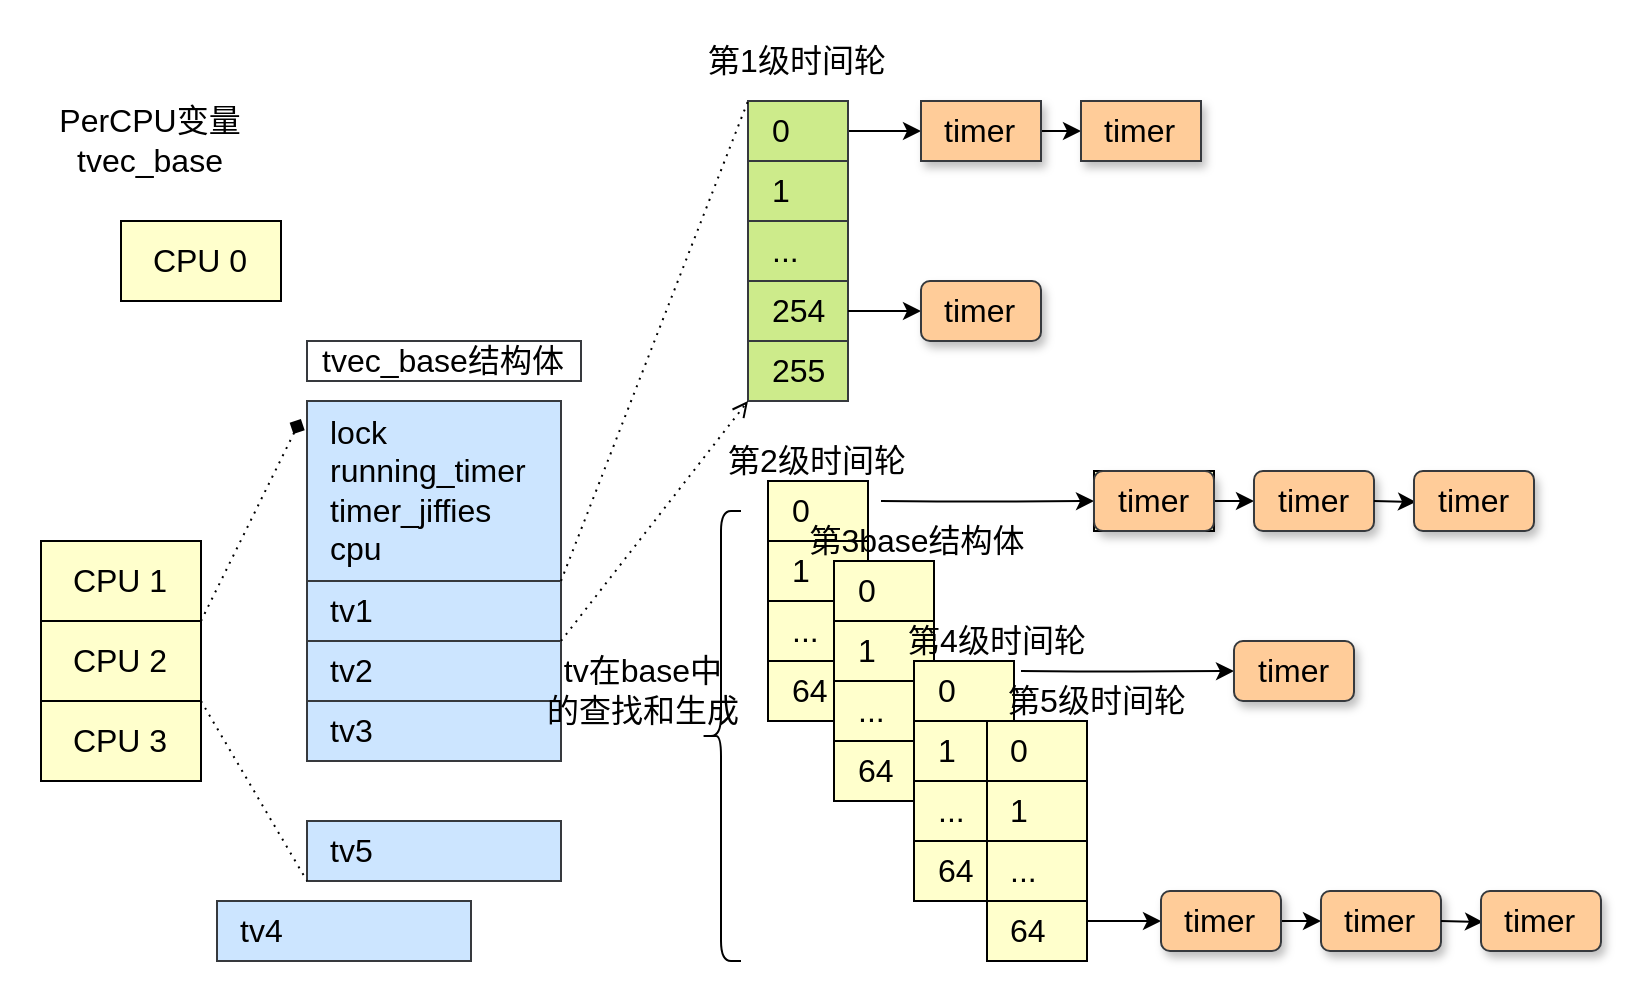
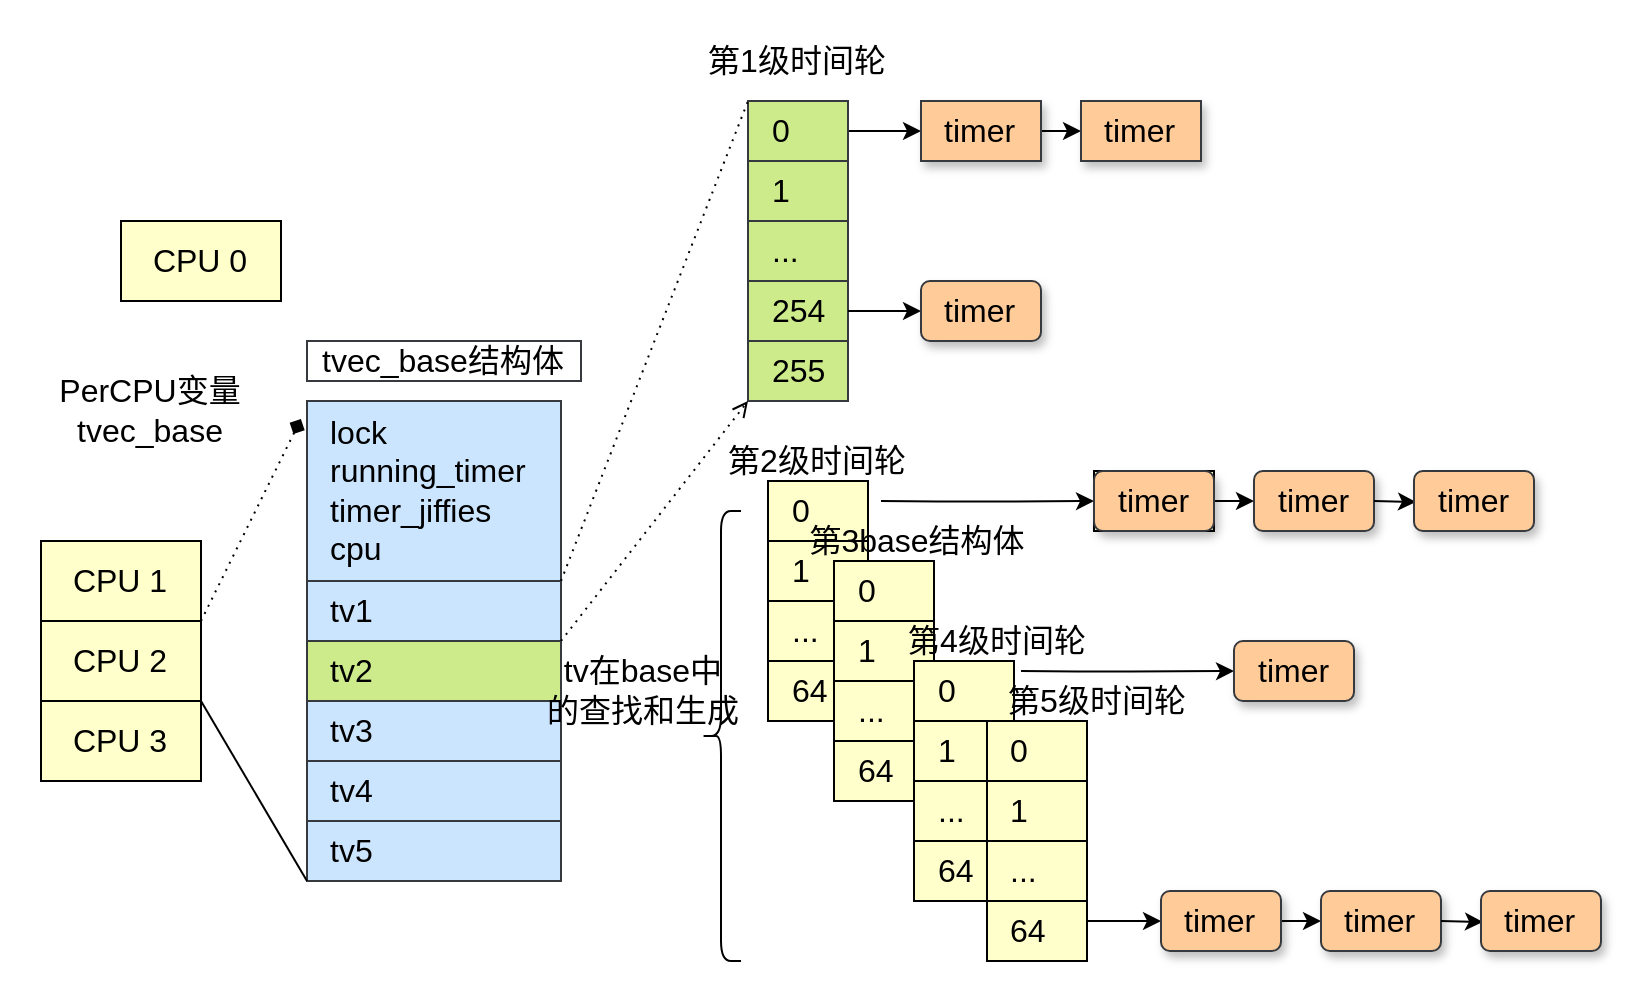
node "PerCPU变量tvec_base": moved (151, 141) -> (151, 411)
node "tv2": fillcolor #cce5ff -> #cdeb8b
edge "CPU 3" -- "tv5": style dashed -> solid
node "tv4": moved (344, 931) -> (434, 791)
